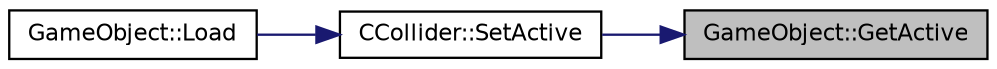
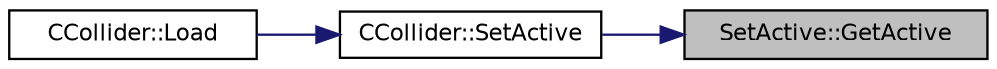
node "GameObject::Load": label "GameObject::Load" -> "CCollider::Load"
node "GameObject::GetActive": label "GameObject::GetActive" -> "SetActive::GetActive"
